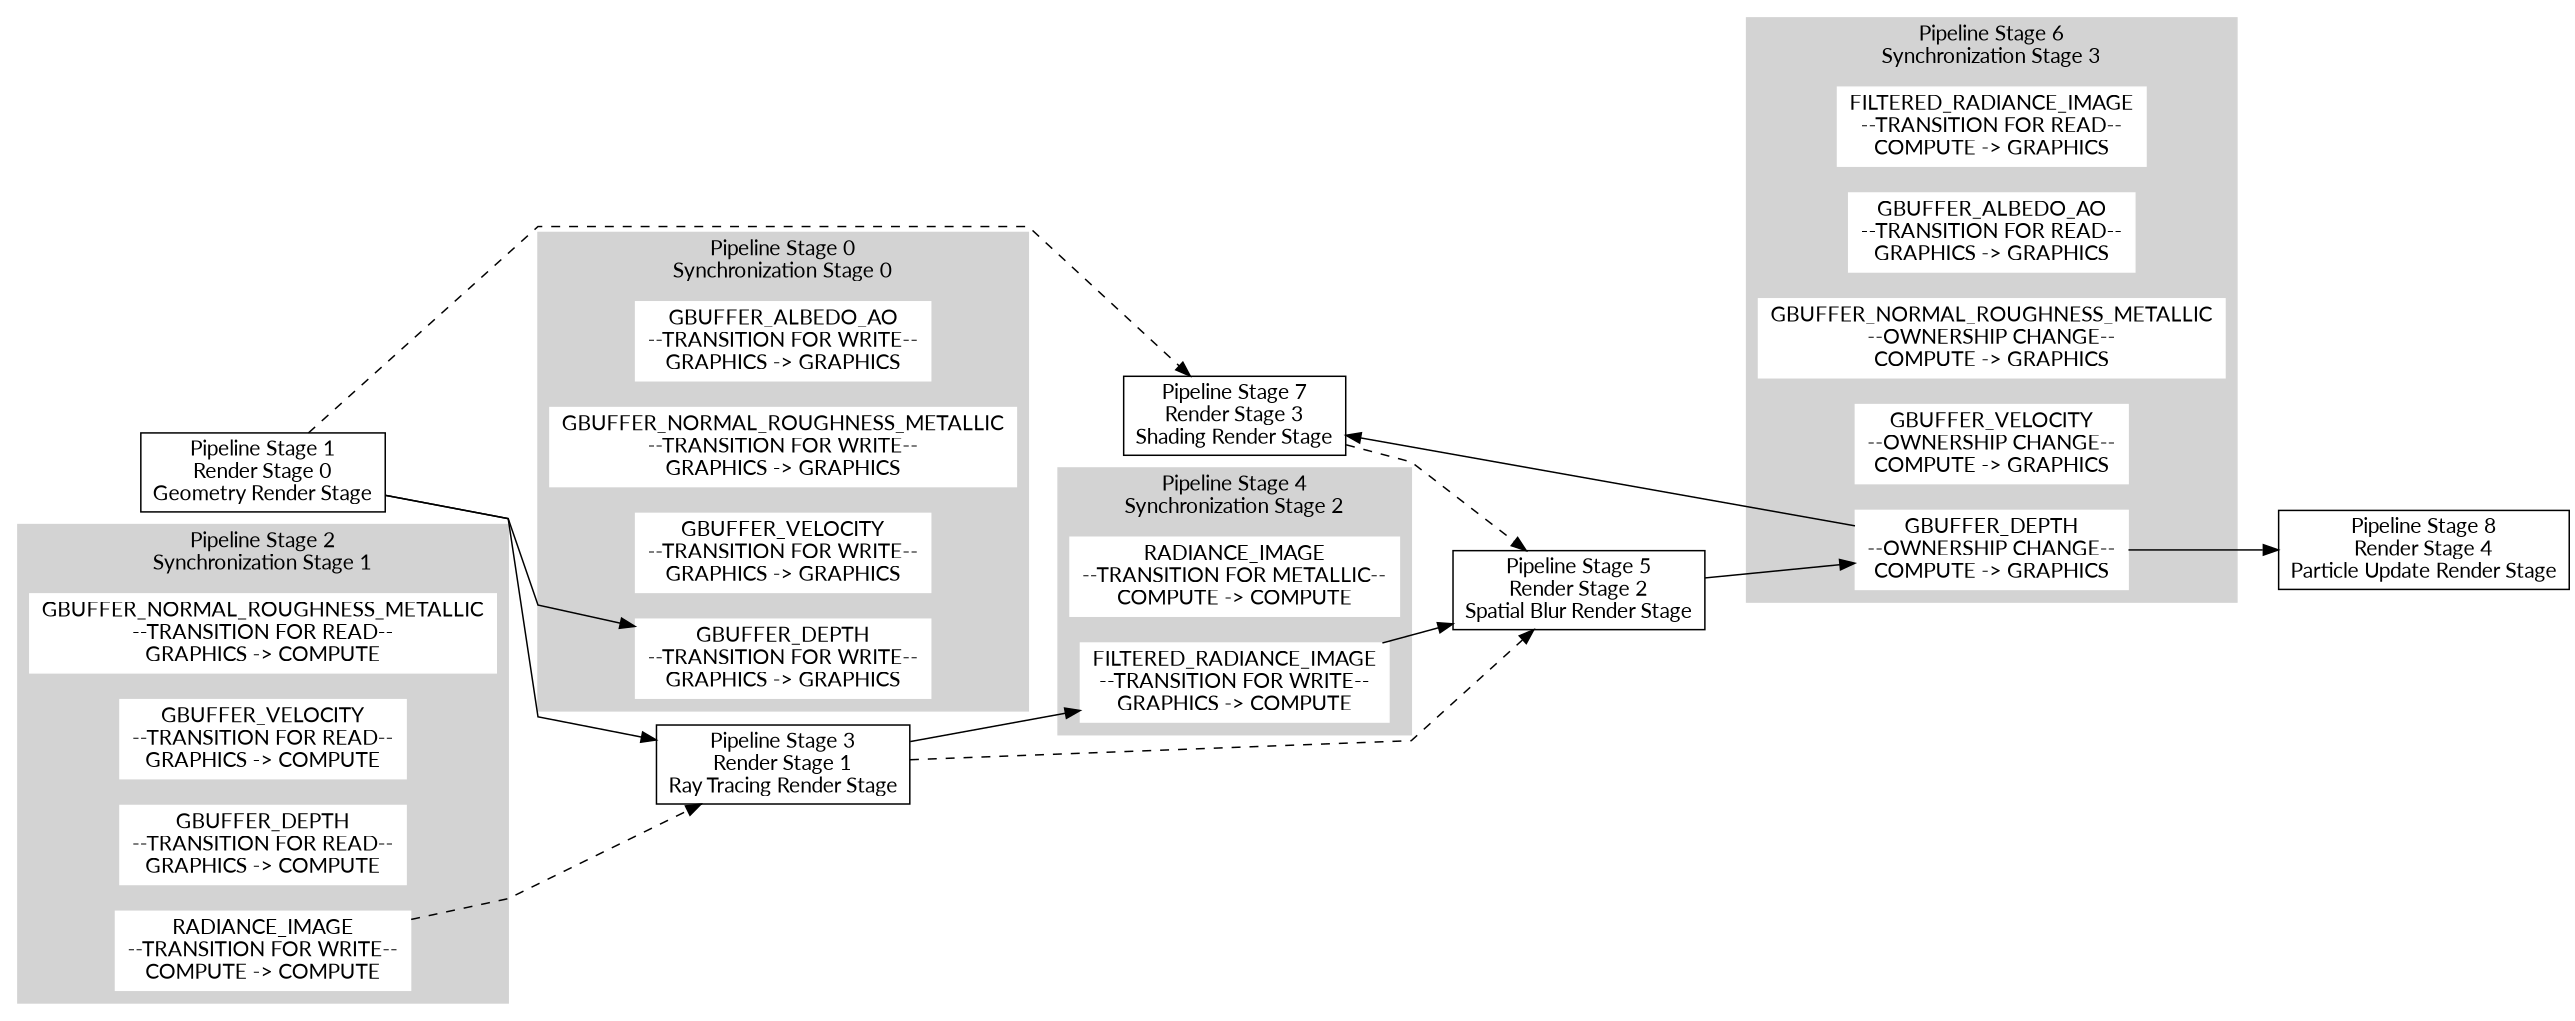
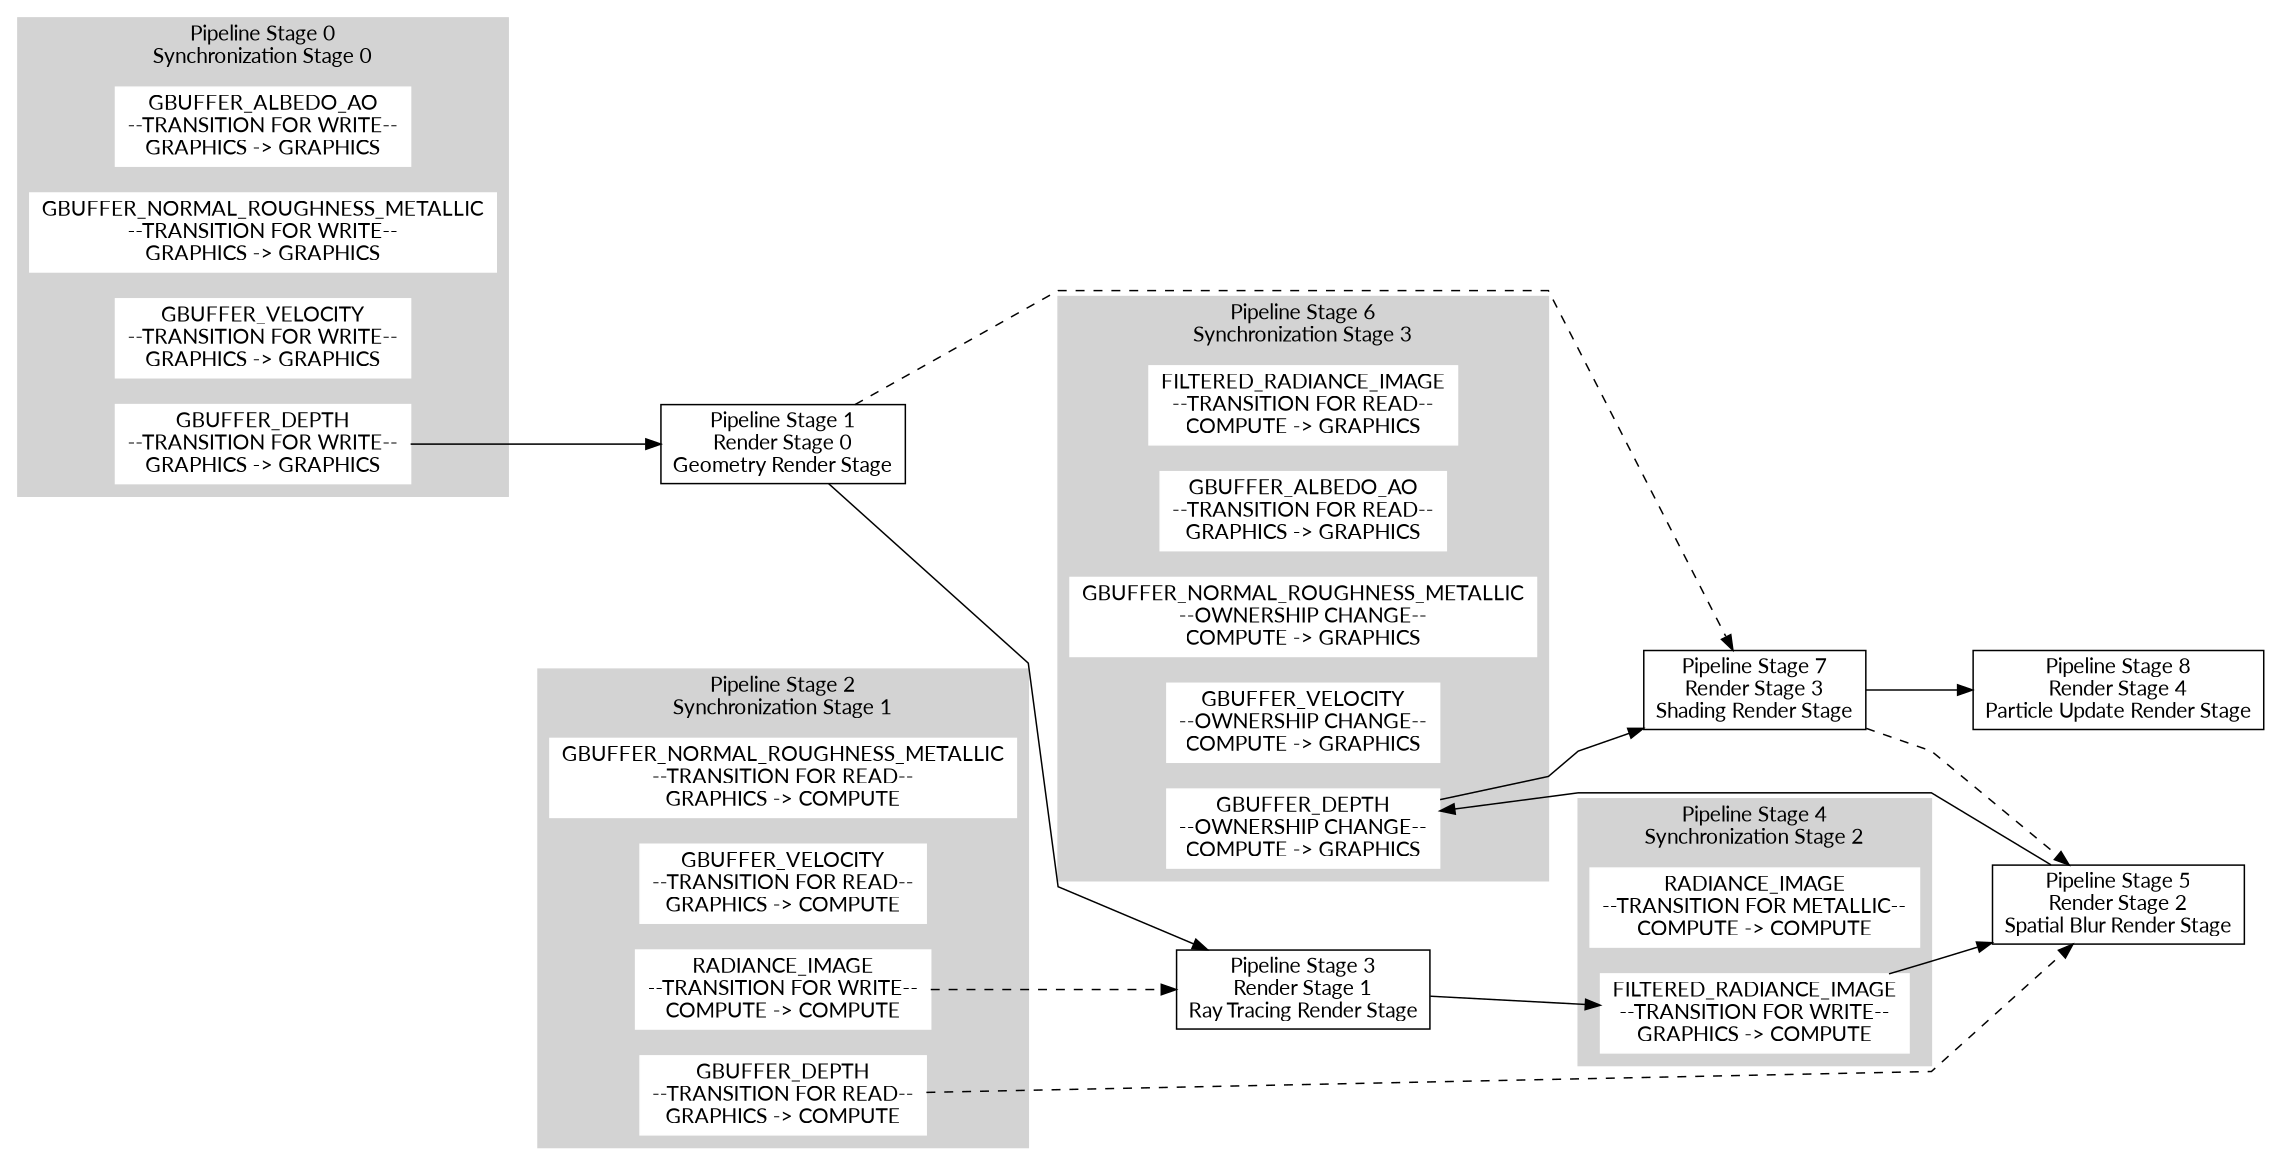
edge "GBUFFER_DEPTH --OWNERSHIP CHANGE-- COMPUTE -> GRAPHICS" -> "Pipeline Stage 8 Render Stage 4 Particle Update Render Stage": now "Pipeline Stage 7 Render Stage 3 Shading Render Stage" -> "Pipeline Stage 8 Render Stage 4 Particle Update Render Stage"
edge "Pipeline Stage 1 Render Stage 0 Geometry Render Stage" -> "GBUFFER_DEPTH --TRANSITION FOR WRITE-- GRAPHICS -> GRAPHICS": reversed
edge "Pipeline Stage 3 Render Stage 1 Ray Tracing Render Stage" -> "Pipeline Stage 5 Render Stage 2 Spatial Blur Render Stage": now "GBUFFER_DEPTH --TRANSITION FOR READ-- GRAPHICS -> COMPUTE" -> "Pipeline Stage 5 Render Stage 2 Spatial Blur Render Stage"
